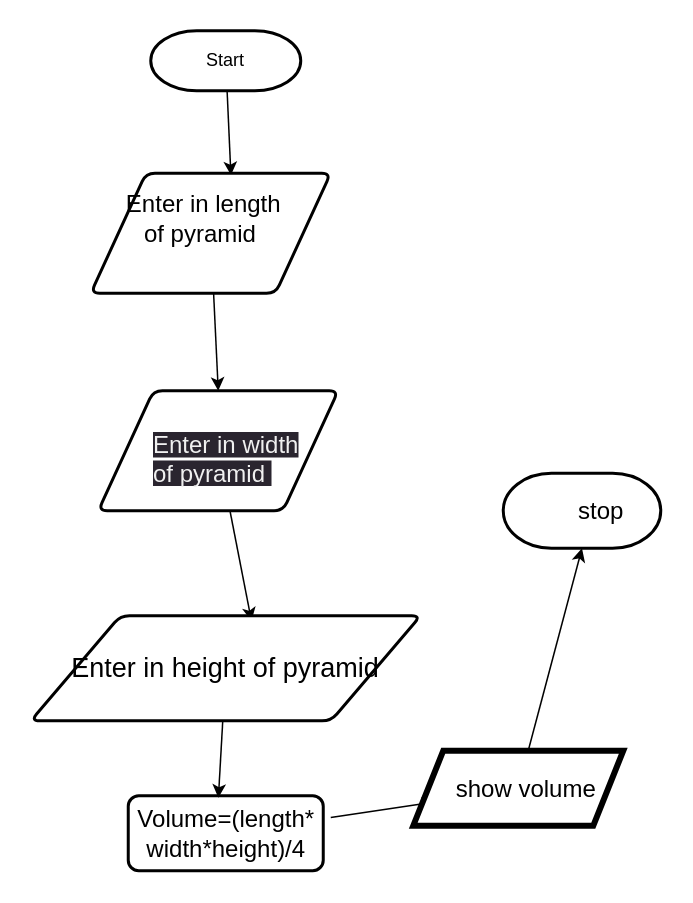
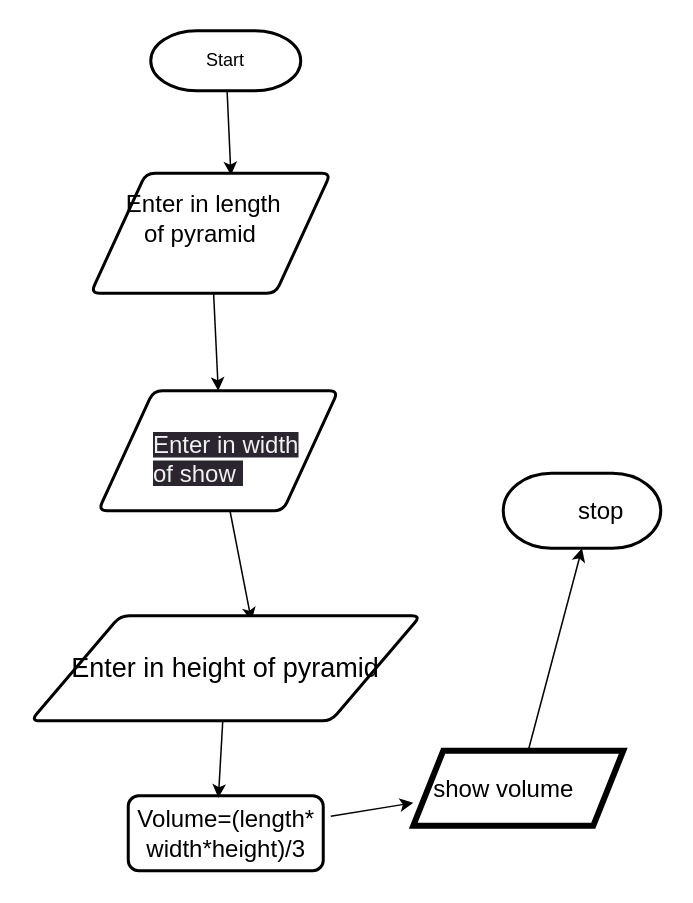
node "Enter in widthof pyramid": label "Enter in widthof pyramid" -> "Enter in widthof show"
node "show volume": moved (526, 788) -> (503, 788)
node "Volume=(length* width*height)/4": label "Volume=(length* width*height)/4" -> "Volume=(length* width*height)/3"
